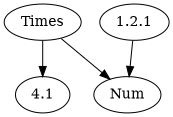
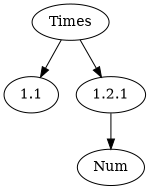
edge "Times" -> "Num": now "Times" -> "1.2.1"
node "4.1": label "4.1" -> "1.1"
